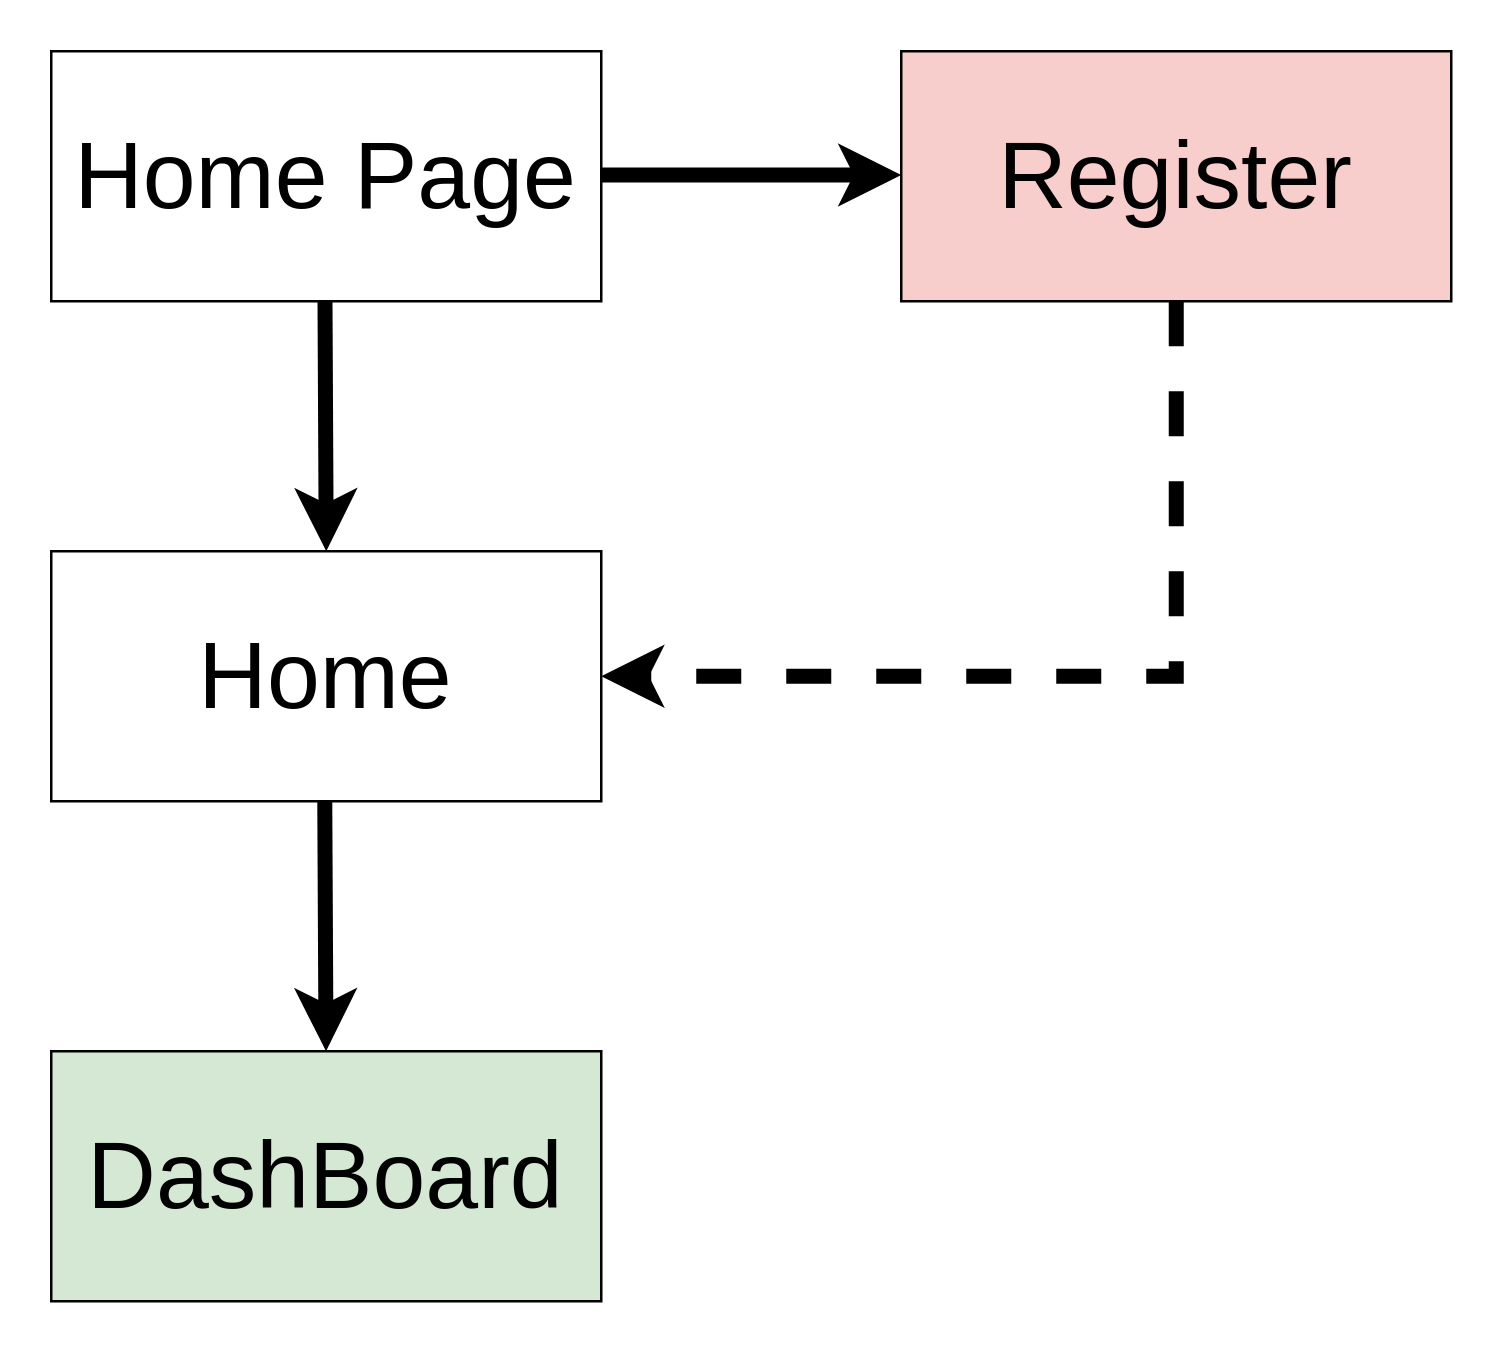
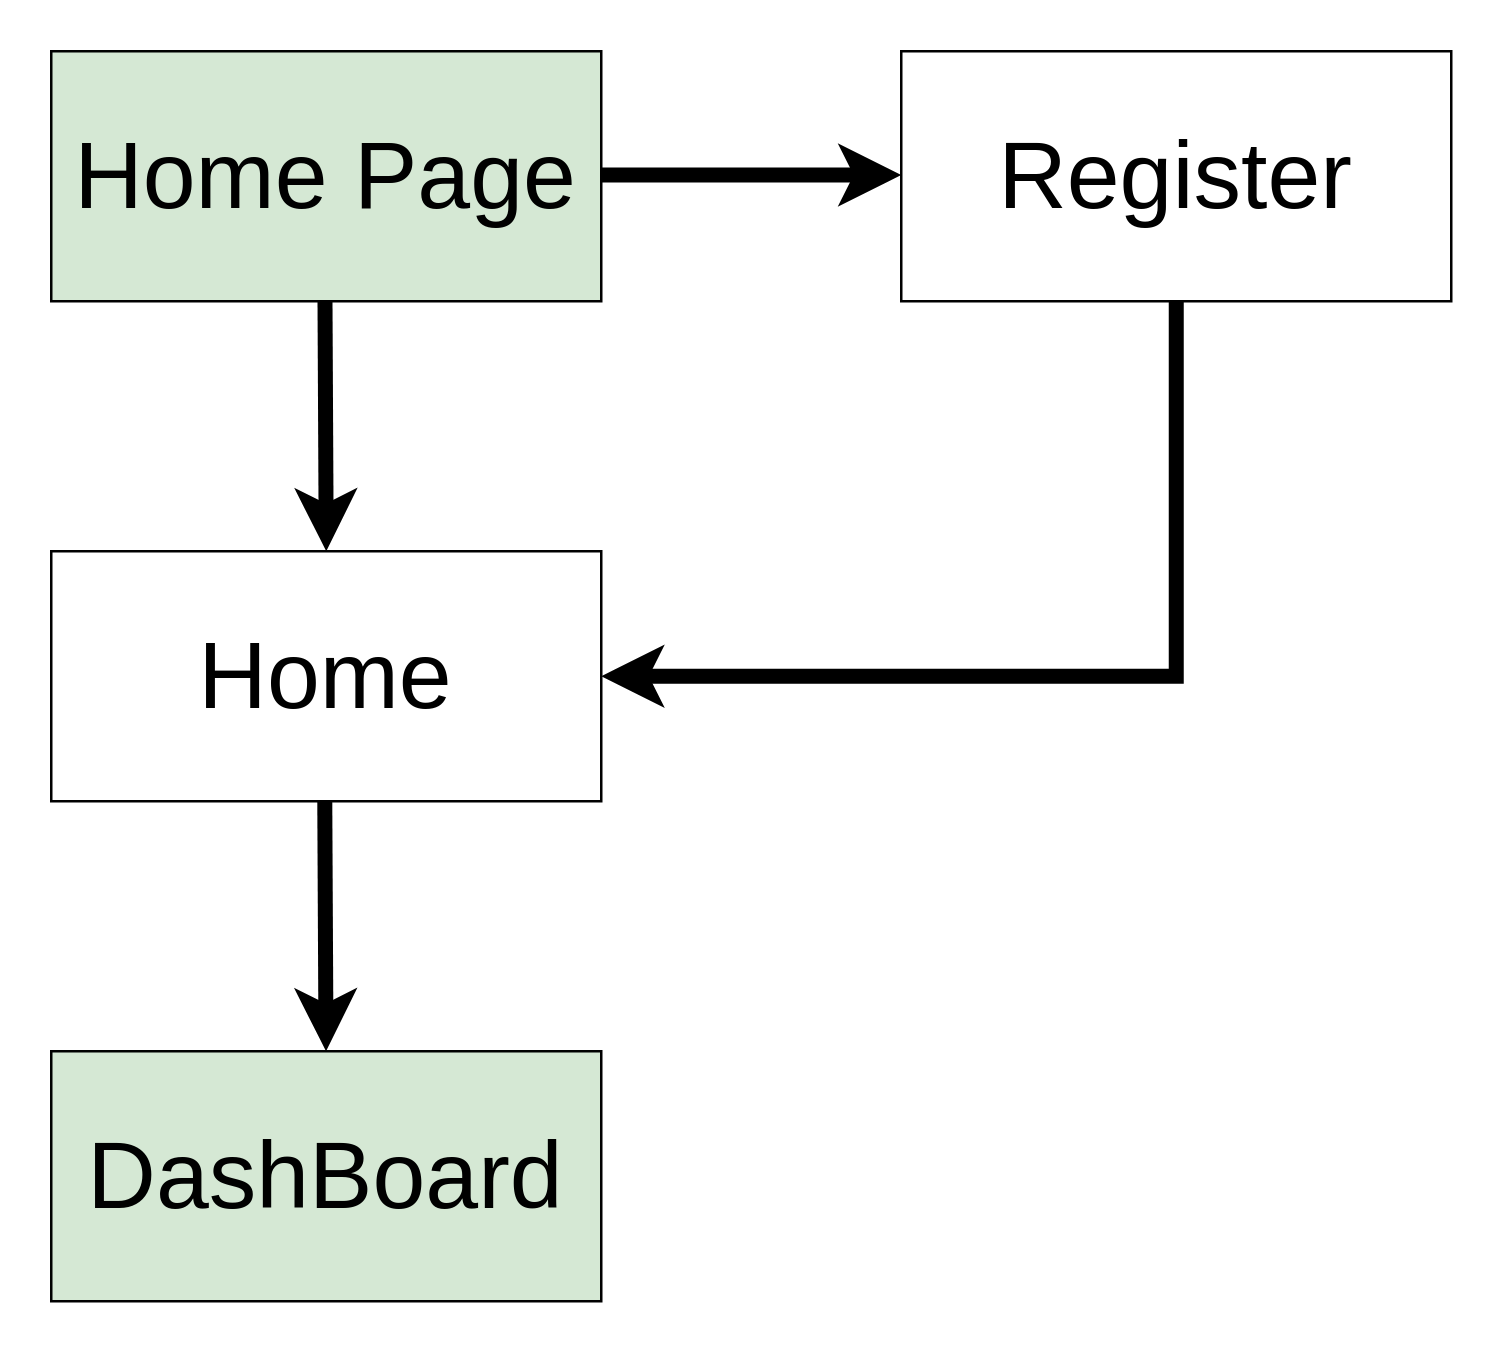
node "Home Page": fillcolor #ffffff -> #d5e8d4
node "Register": fillcolor #f8cecc -> #ffffff
edge "Register" -> "Home": style dashed -> solid
